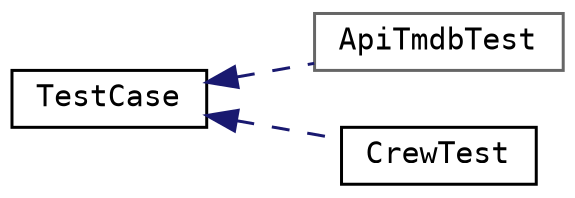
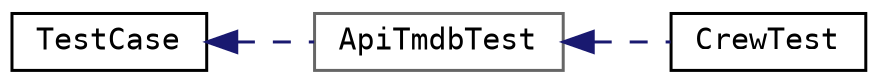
edge "CrewTest" -> "TestCase": now "CrewTest" -> "ApiTmdbTest"
